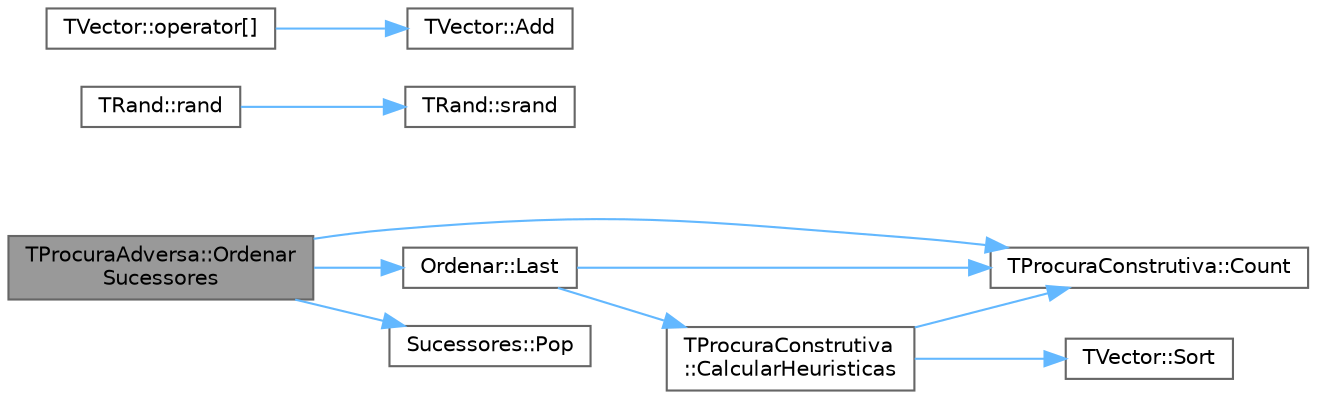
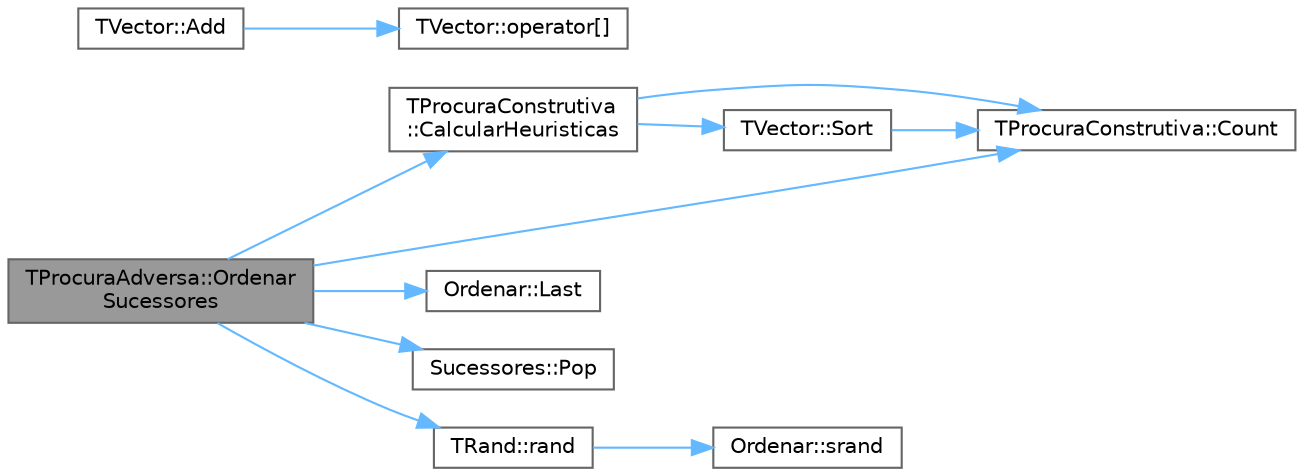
edge "TVector::operator[]" -> "TVector::Add": reversed
node "TRand::srand": label "TRand::srand" -> "Ordenar::srand"
edge "Ordenar::Last" -> "TProcuraConstrutiva::Count": now "TVector::Sort" -> "TProcuraConstrutiva::Count"
edge "Ordenar::Last" -> "TProcuraConstrutiva ::CalcularHeuristicas": now "TProcuraAdversa::Ordenar Sucessores" -> "TProcuraConstrutiva ::CalcularHeuristicas"
edge "TProcuraAdversa::Ordenar Sucessores" -> "TRand::rand": added
